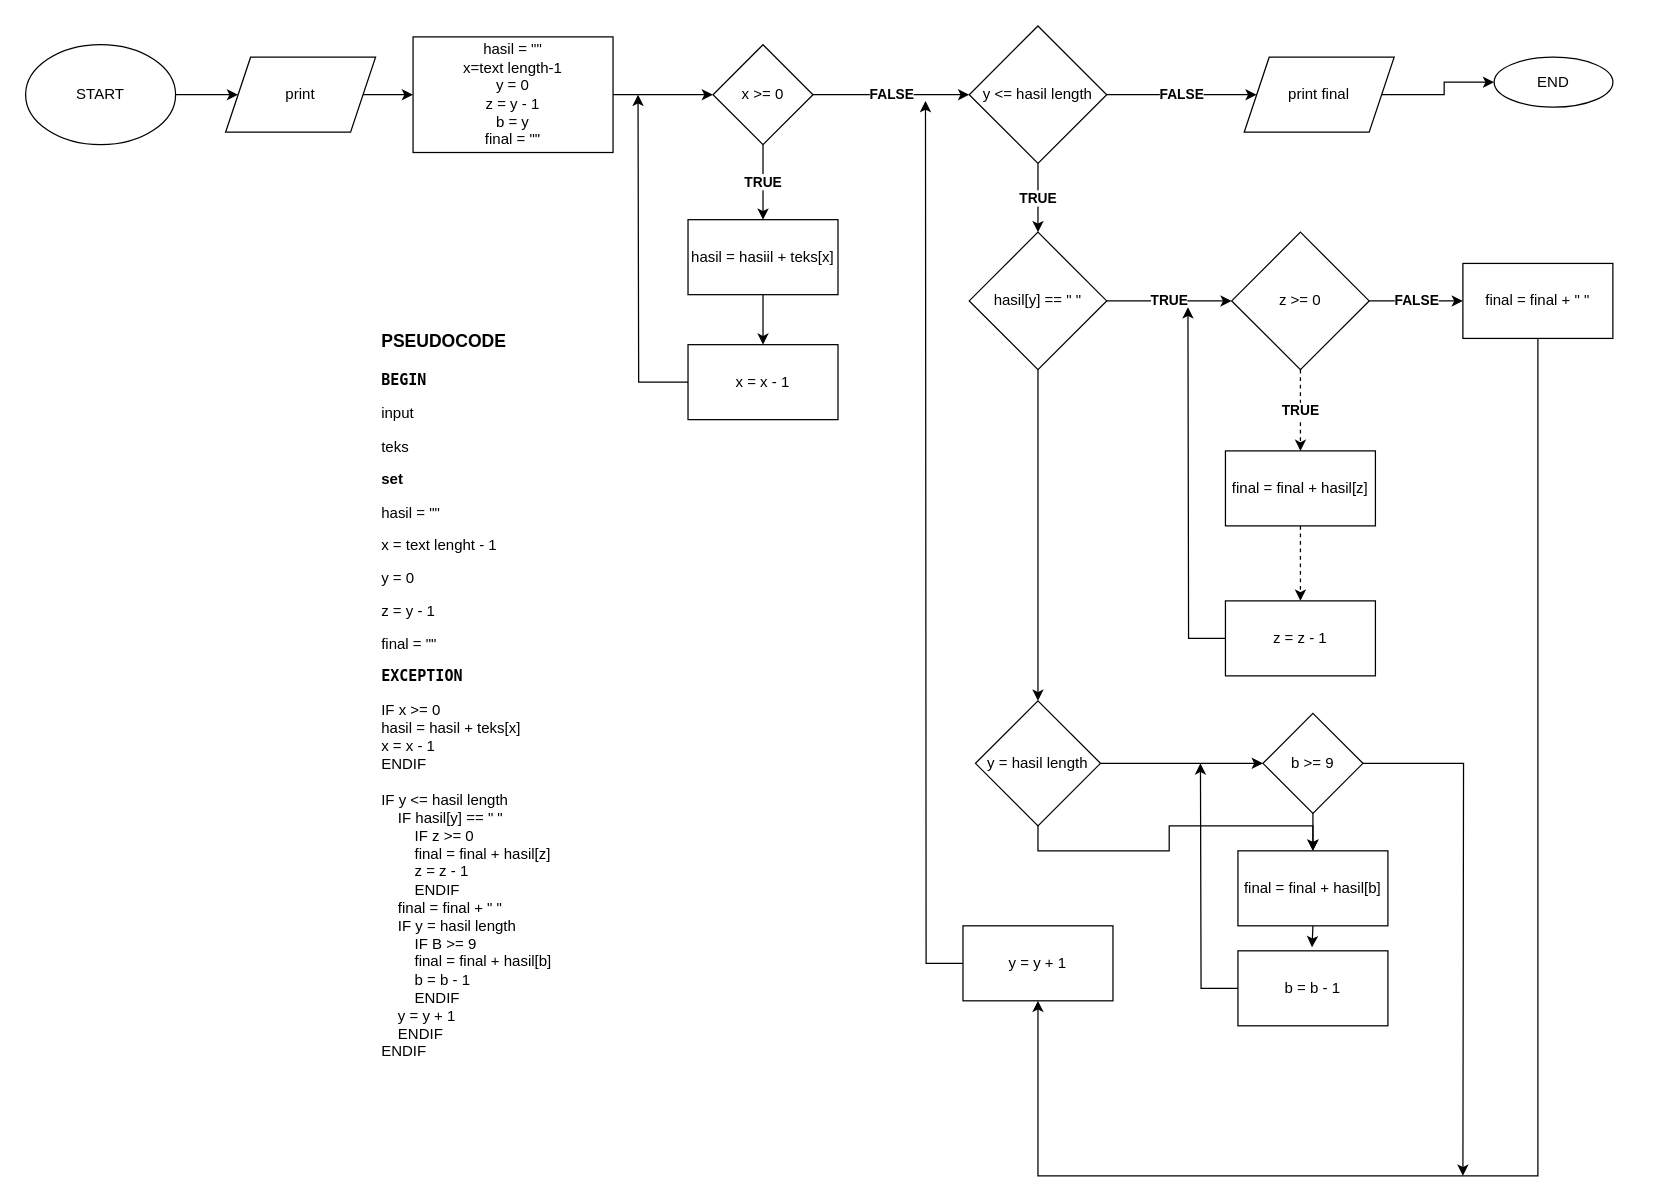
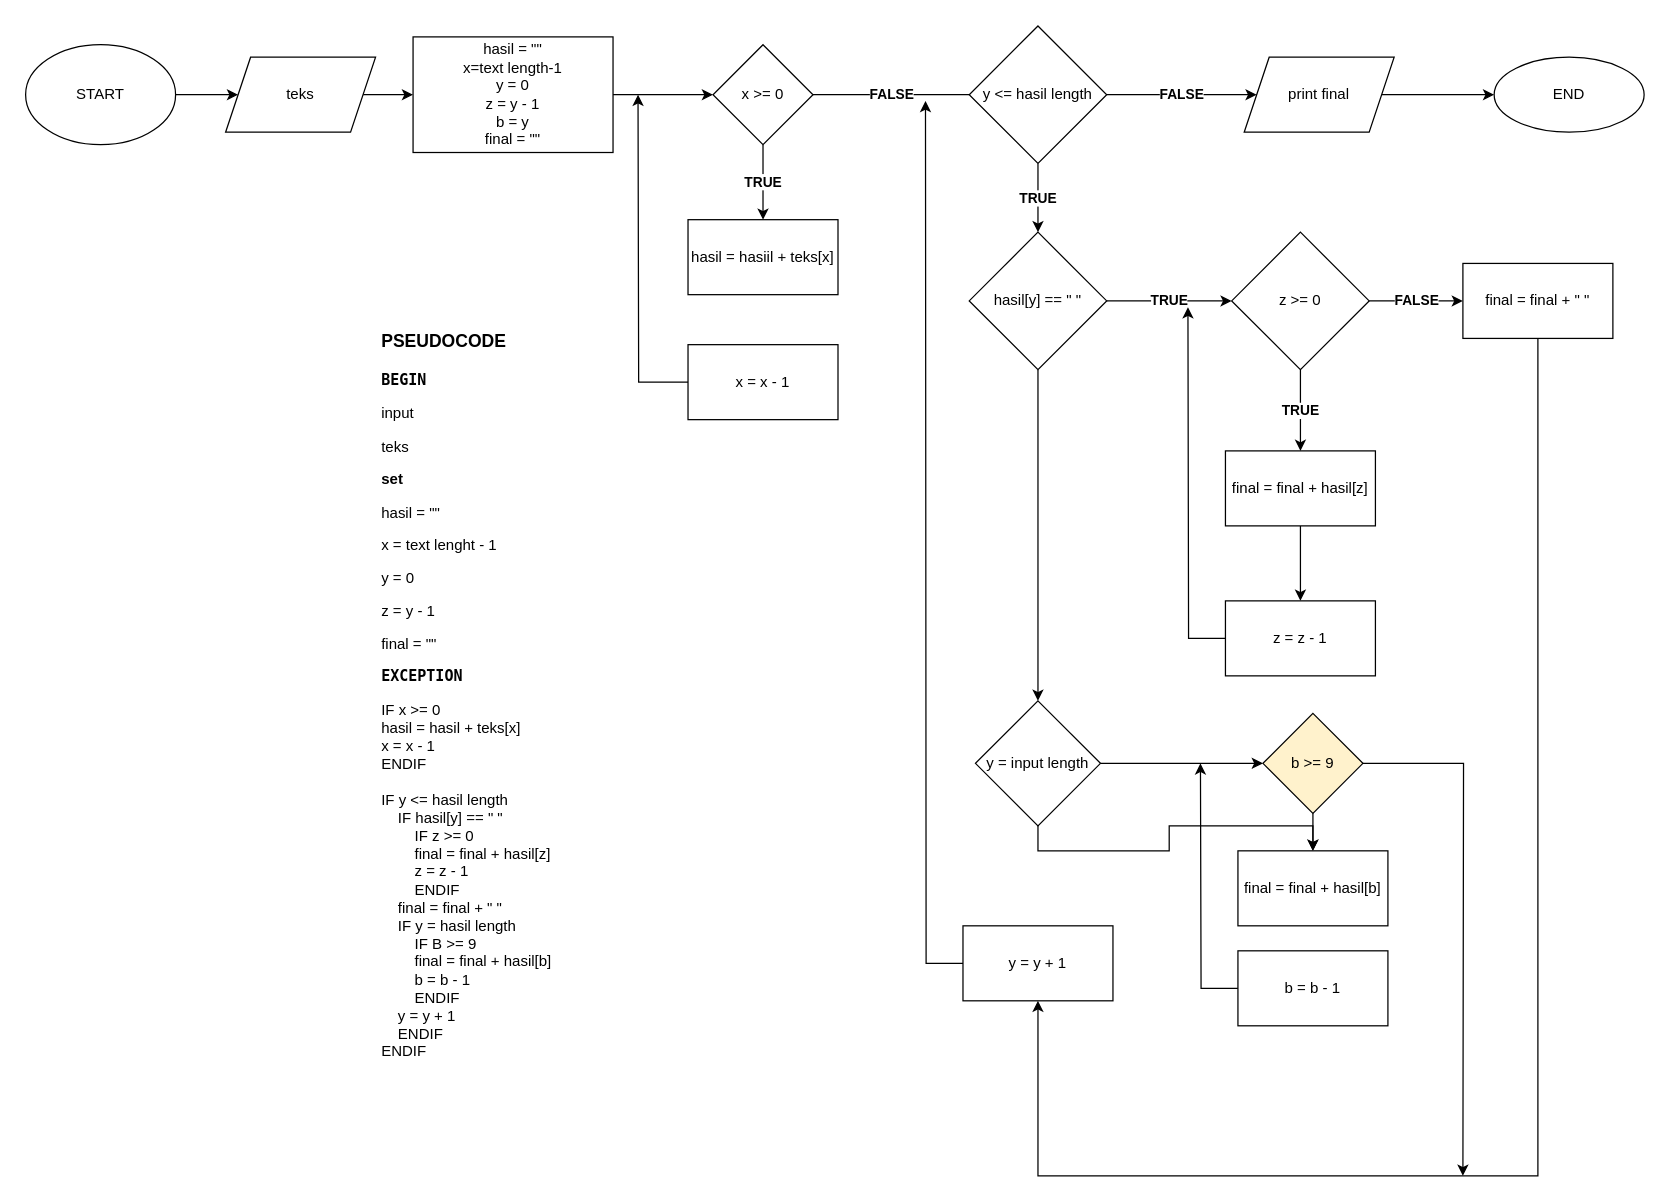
node "END": size 119x50 -> 150x75
node "print": label "print" -> "teks"
edge "x >= 0" -> "y <= hasil length": arrowhead classic -> none
edge "hasil = hasiil + teks[x]" -> "x = x - 1": removed
edge "z >= 0" -> "final = final + hasil[z]": style dashed -> solid
edge "final = final + hasil[z]" -> "z = z - 1": style dashed -> solid
node "y = hasil length": label "y = hasil length" -> "y = input length"
node "b >= 9": fillcolor #ffffff -> #fff2cc
edge "final = final + hasil[b]" -> "b = b - 1": removed
